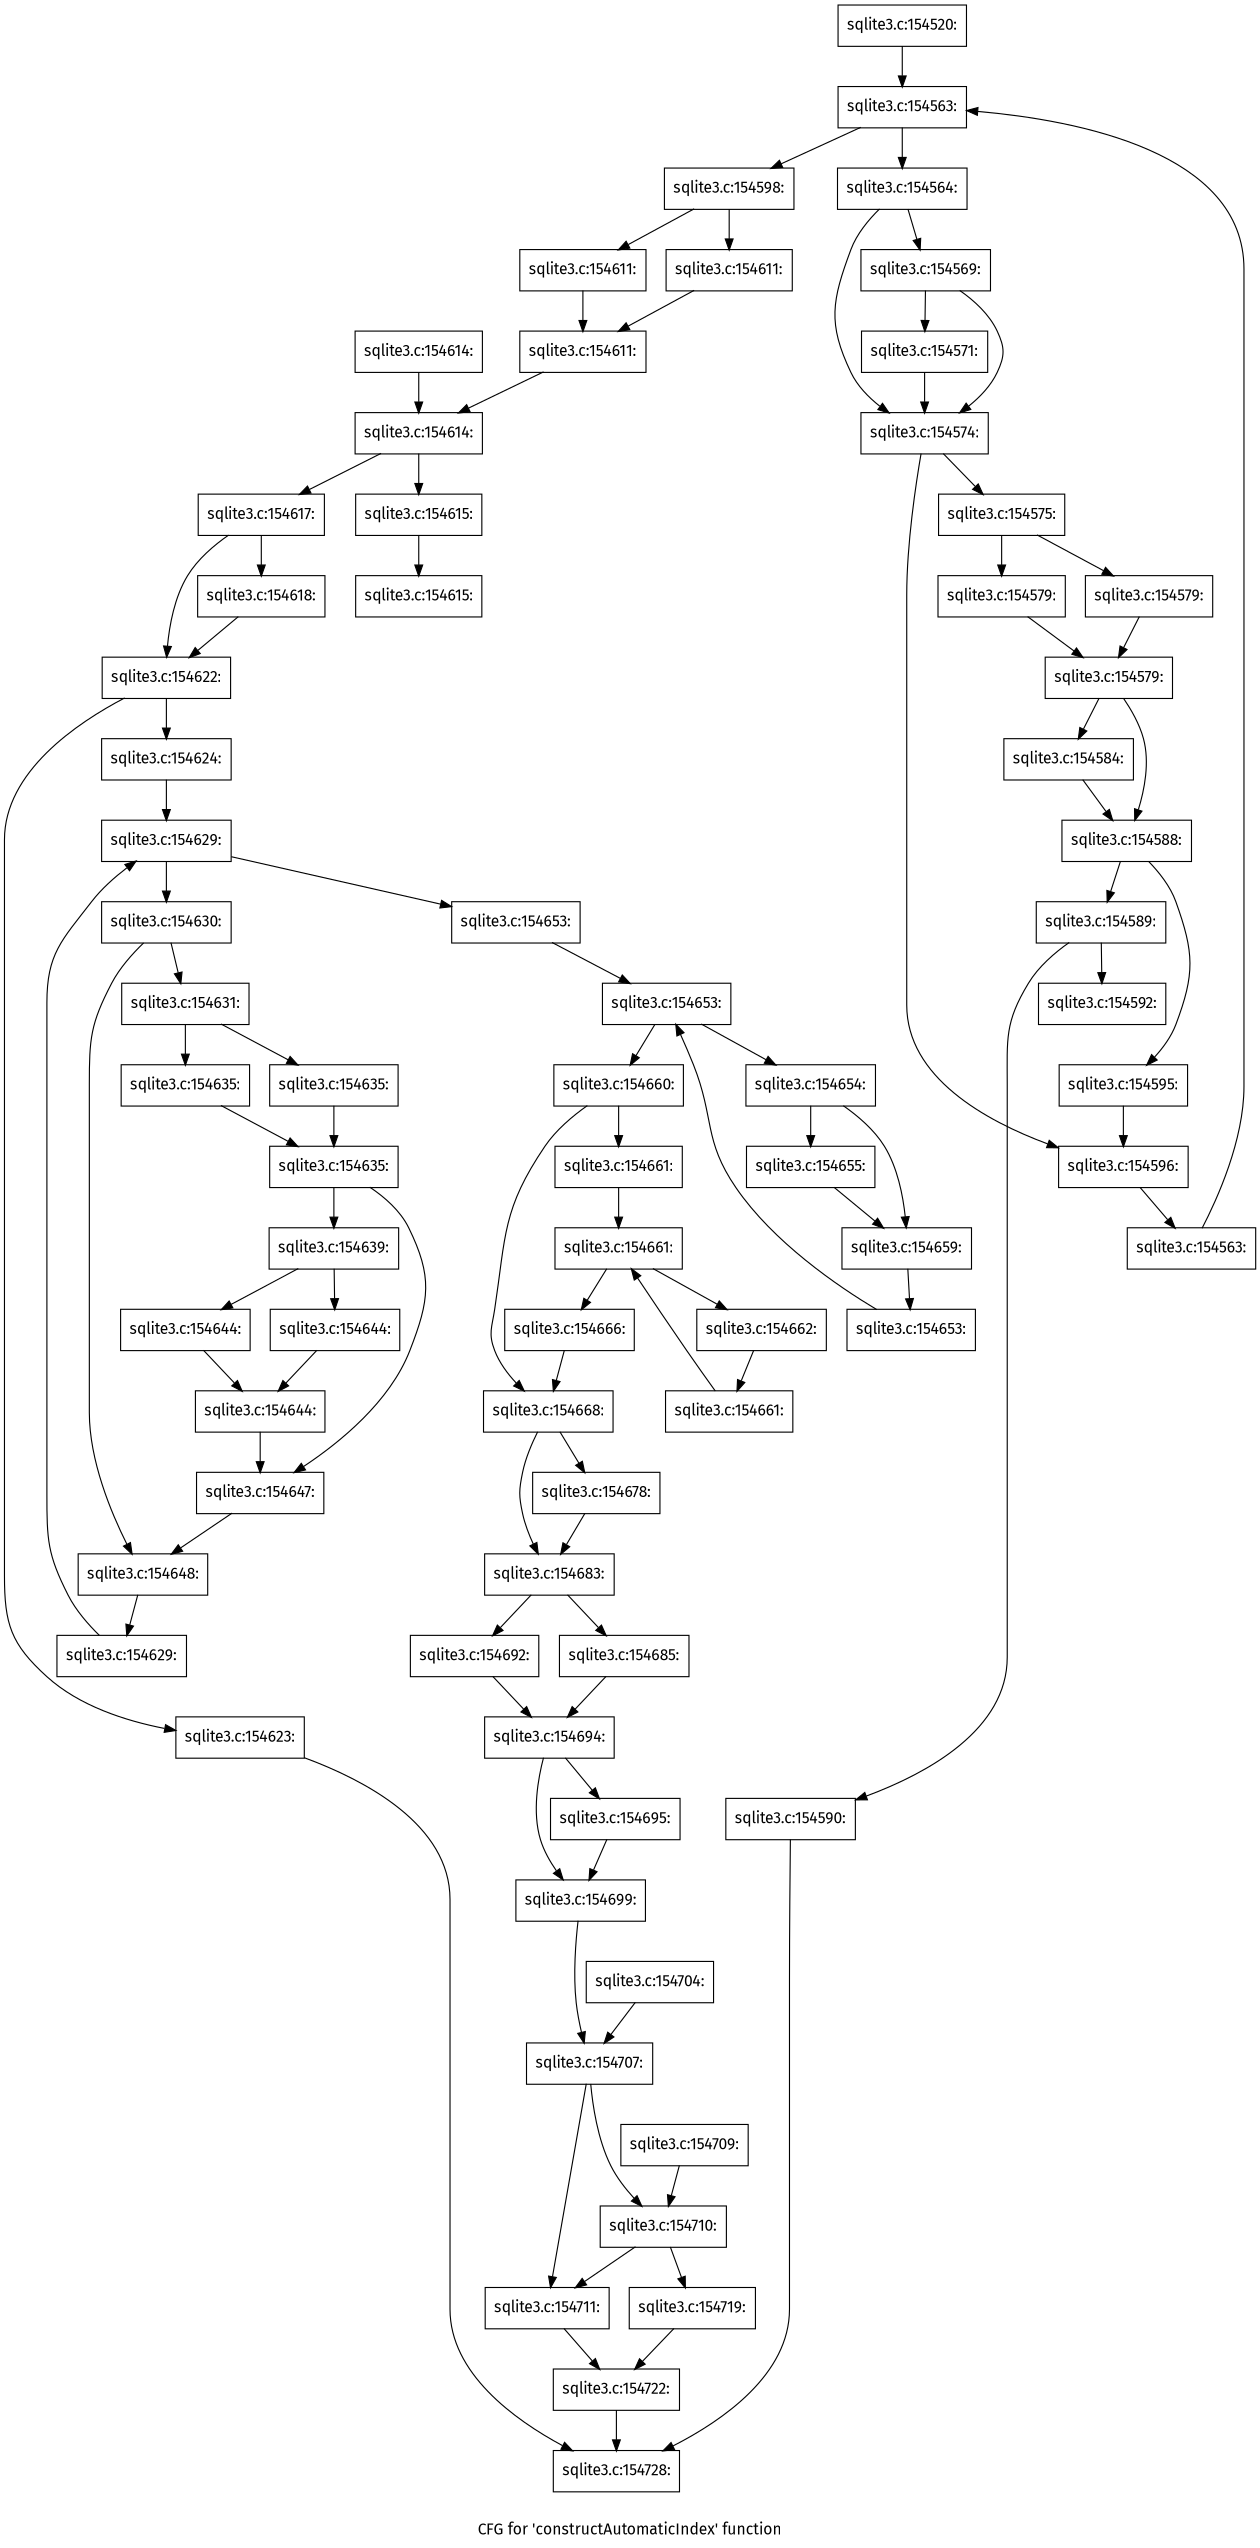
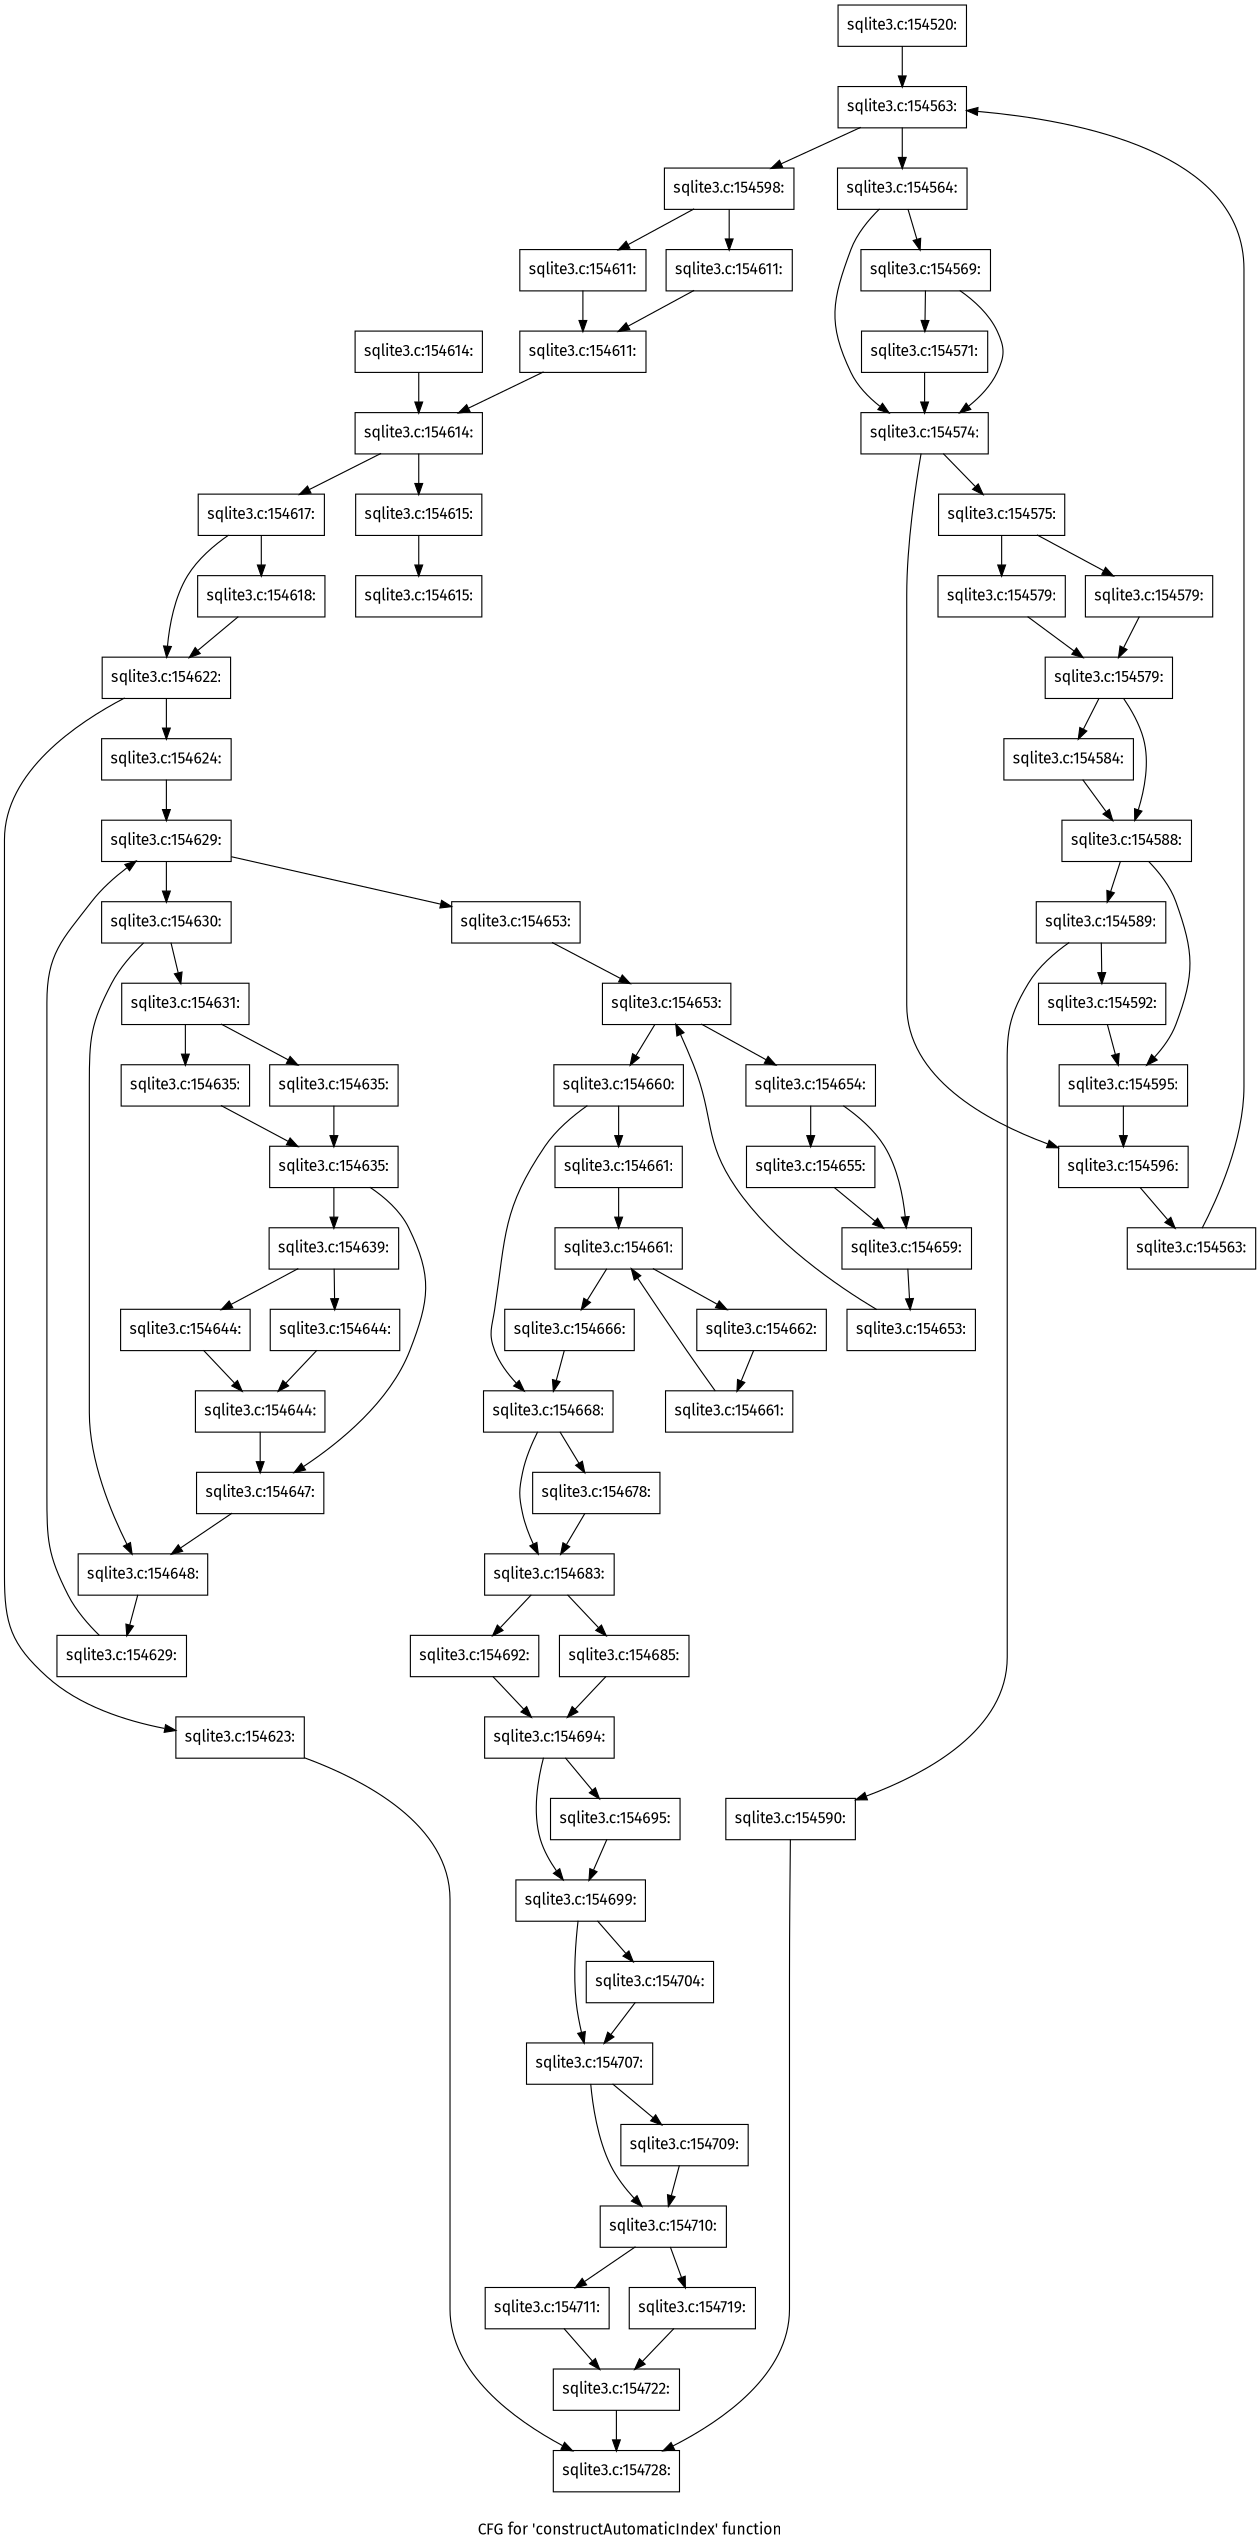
edge "sqlite3.c:154592:" -> "sqlite3.c:154595:": added
edge "sqlite3.c:154699:" -> "sqlite3.c:154704:": added
edge "sqlite3.c:154707:" -> "sqlite3.c:154711:": now "sqlite3.c:154707:" -> "sqlite3.c:154709:"
